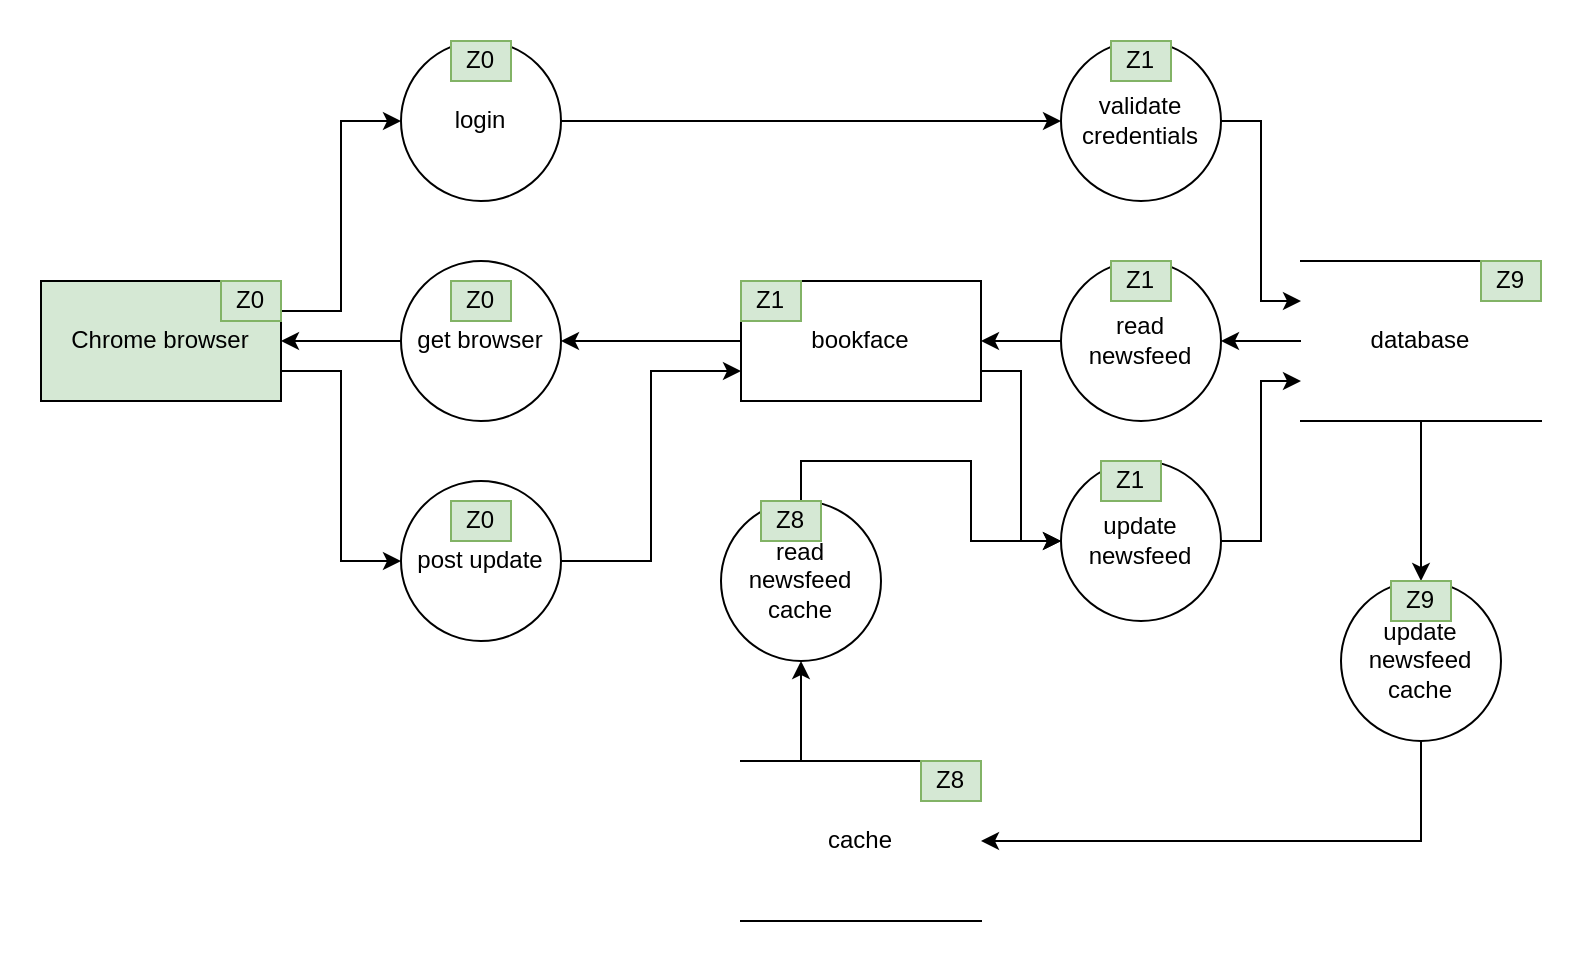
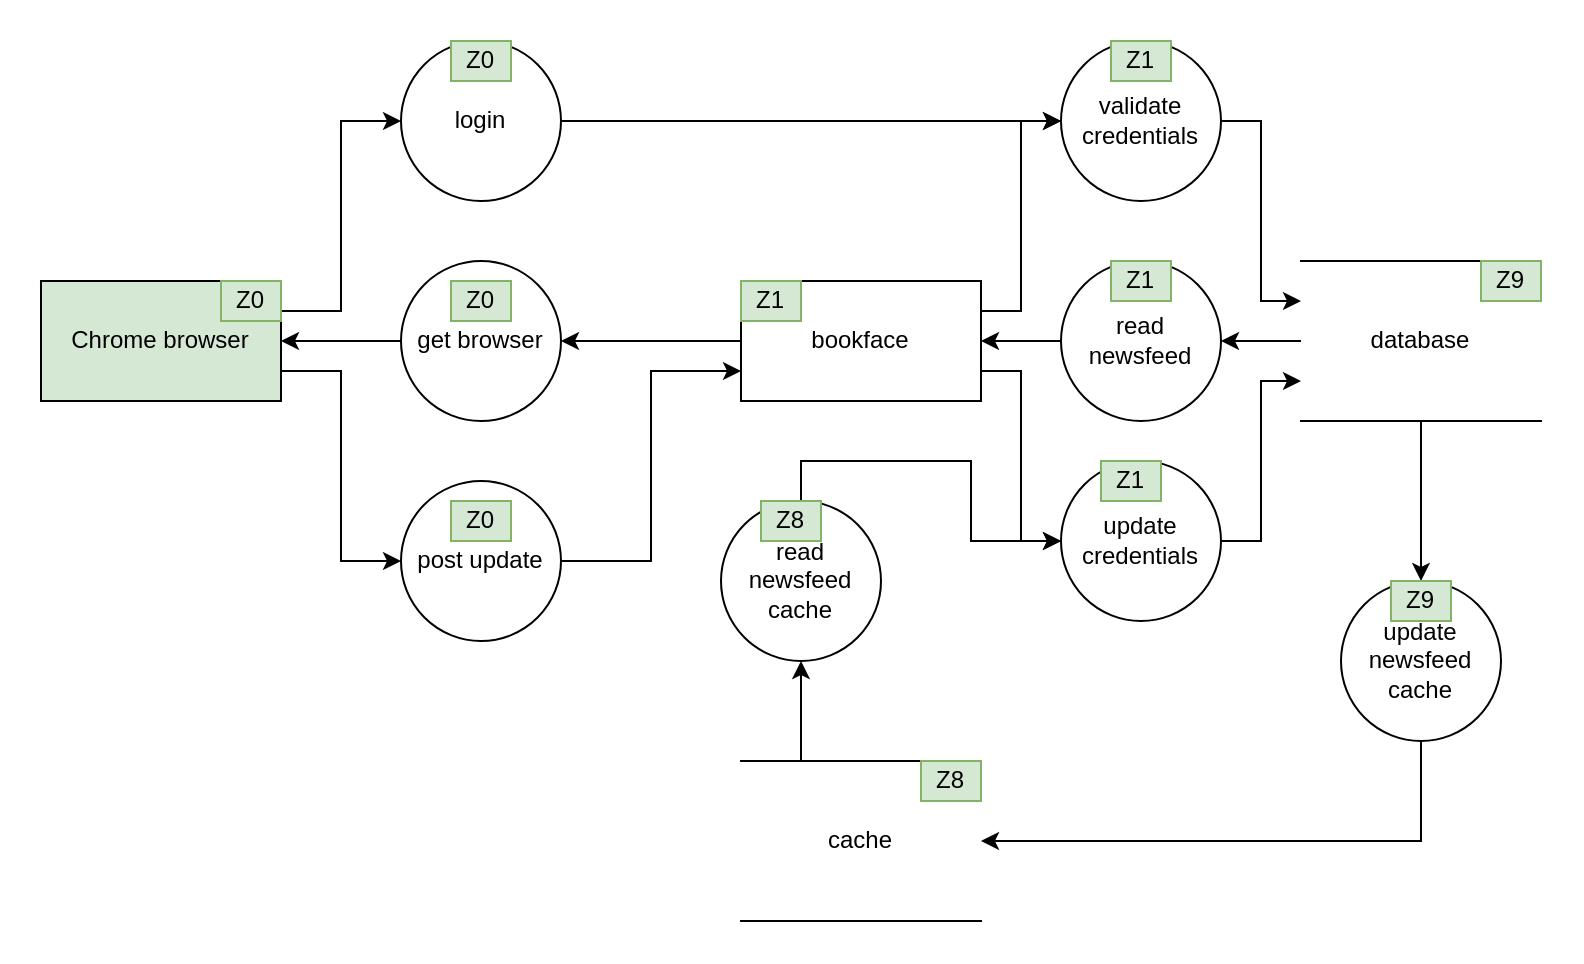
edge "bookface" -> "validate credentials": added
node "update newsfeed": label "update newsfeed" -> "update credentials"
